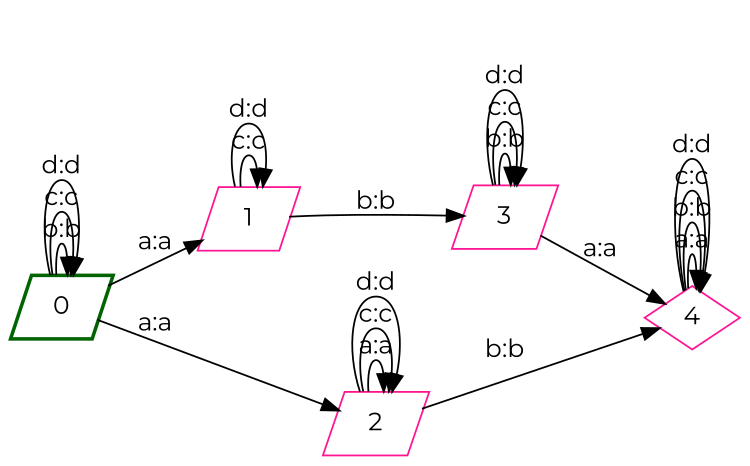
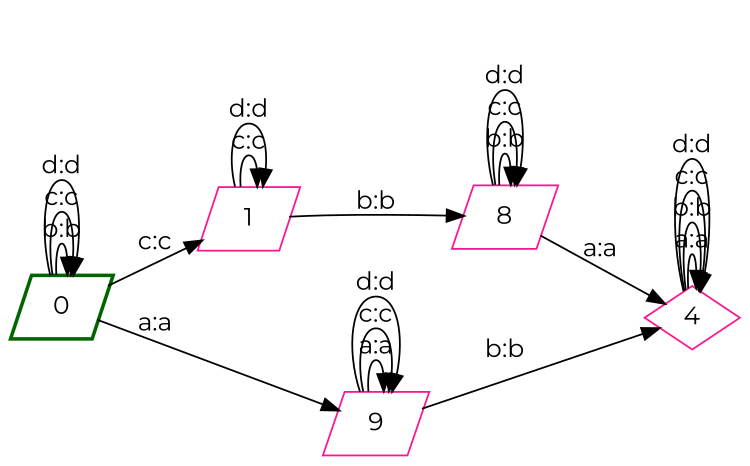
node "3": label "3" -> "8"
edge "0" -> "1": label "a:a" -> "c:c"
node "2": label "2" -> "9"
